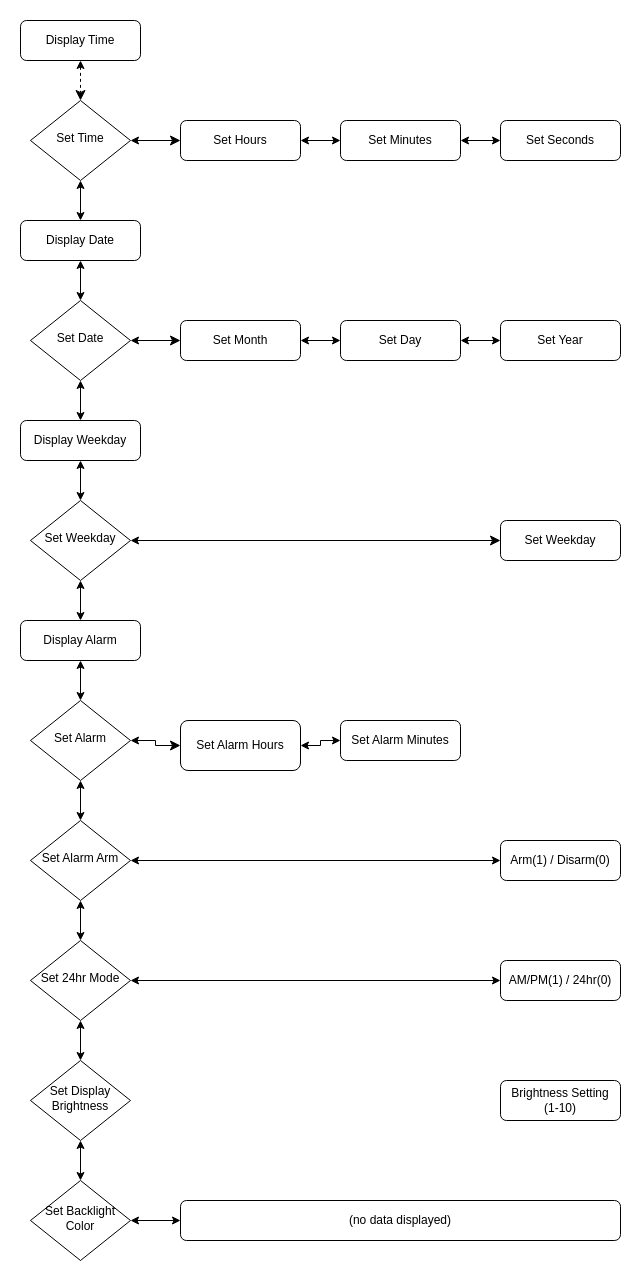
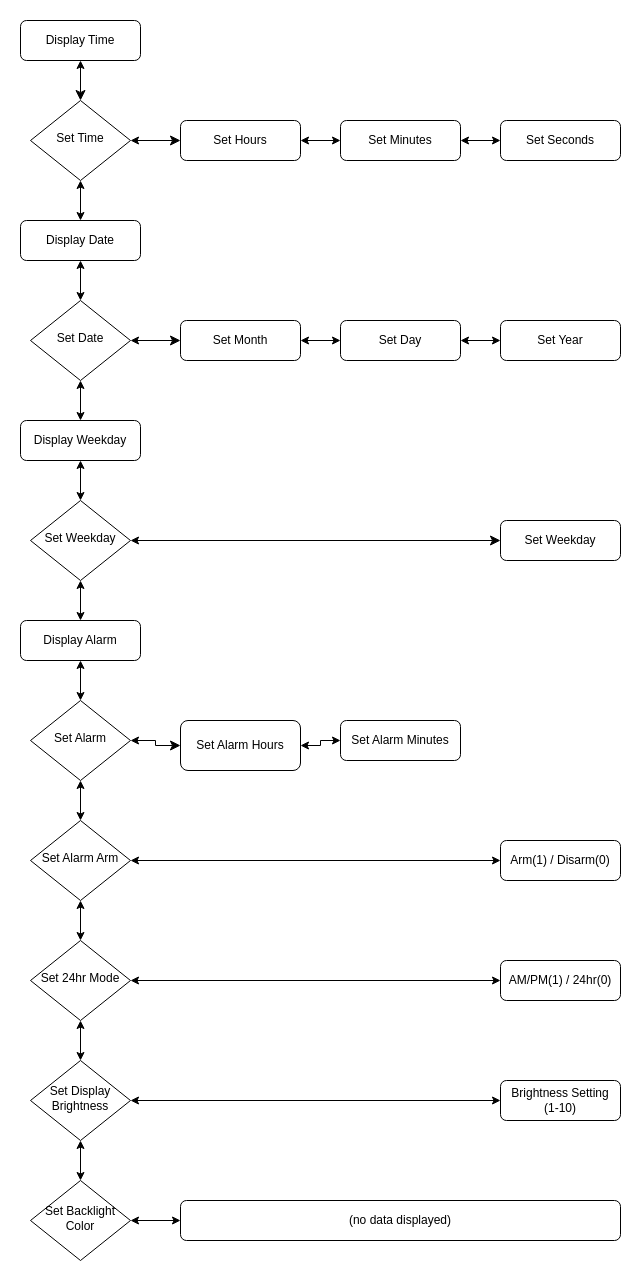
edge "Display Time" -- "Set Time": style dashed -> solid
edge "Set Display Brightness" -- "Brightness Setting (1-10)": added
